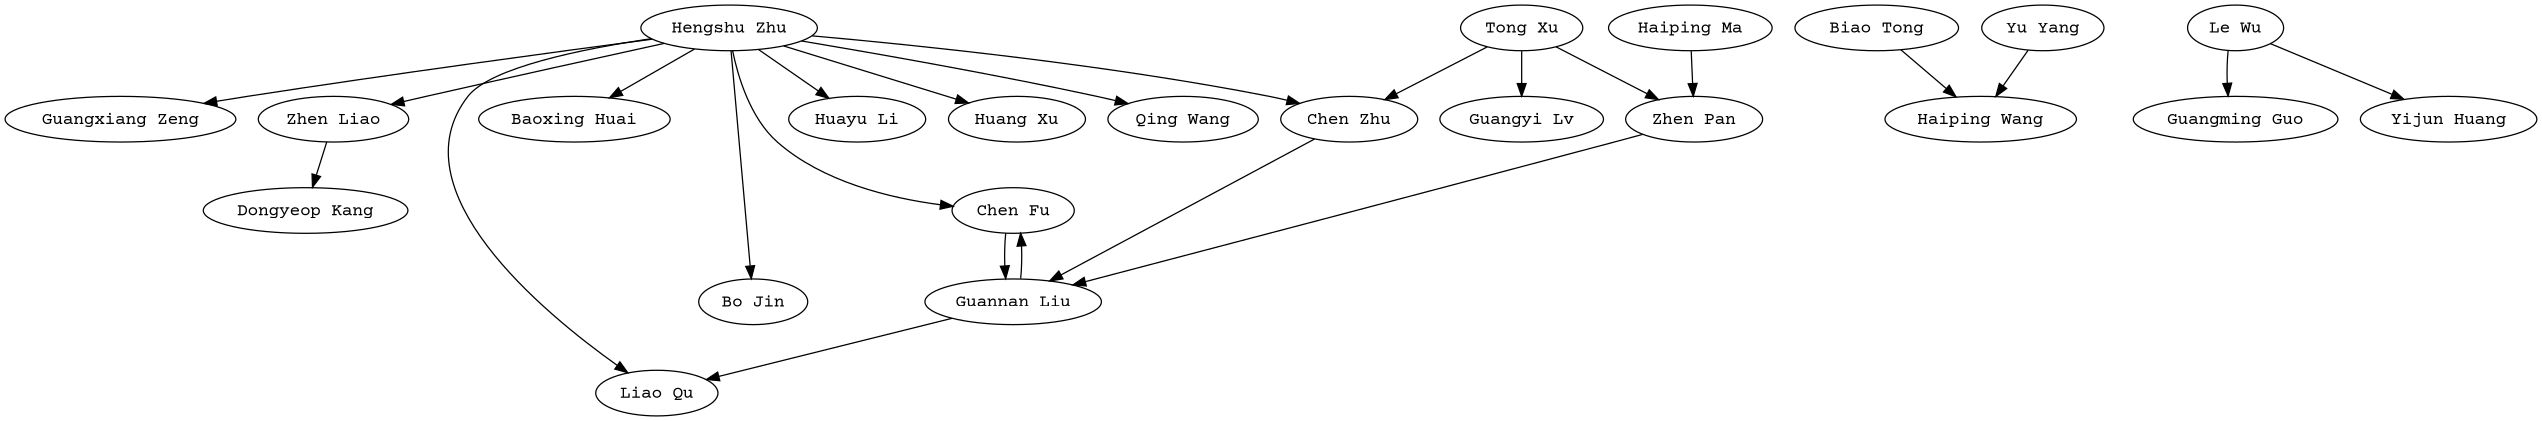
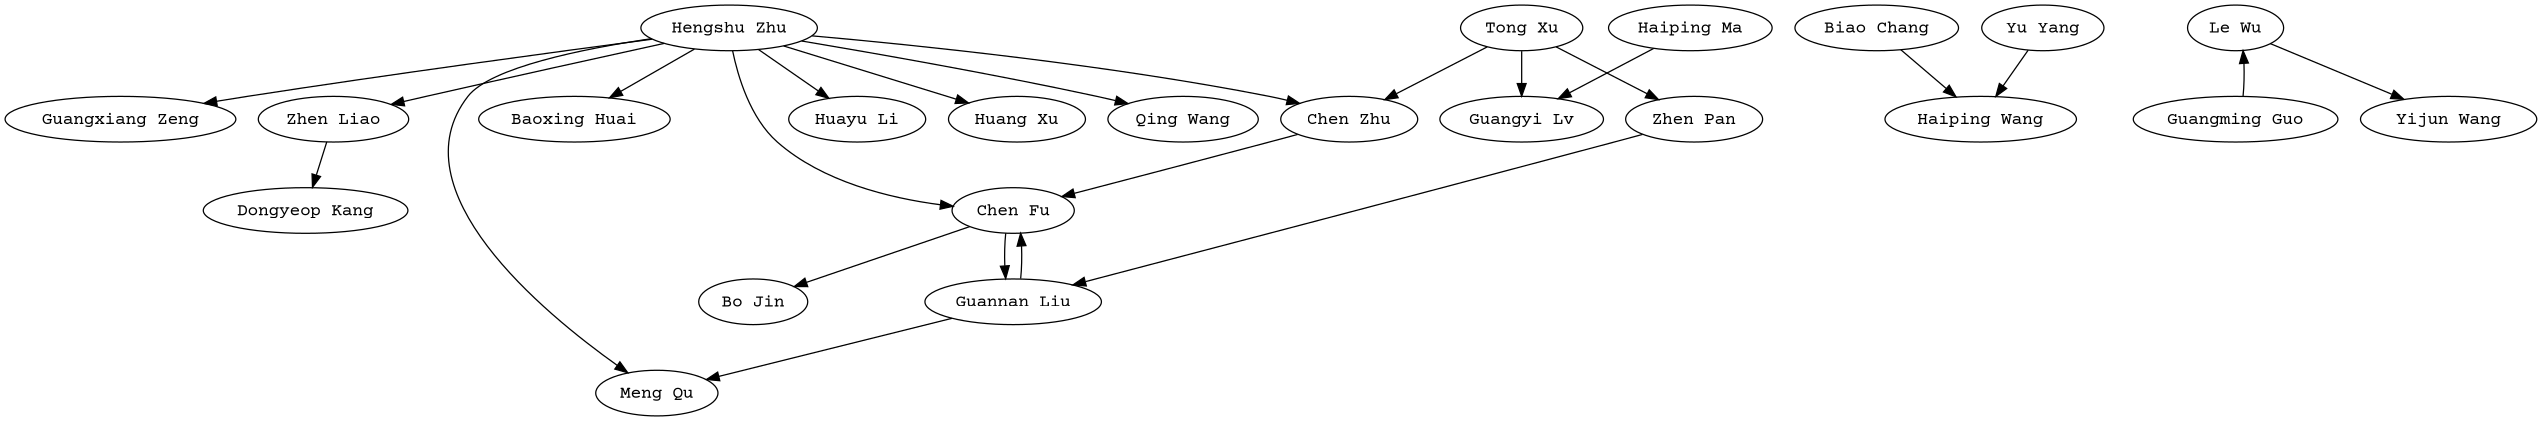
node "Biao Tong": label "Biao Tong" -> "Biao Chang"
edge "Haiping Ma" -> "Zhen Pan": now "Haiping Ma" -> "Guangyi Lv"
edge "Le Wu" -> "Guangming Guo": reversed
node "Yijun Huang": label "Yijun Huang" -> "Yijun Wang"
edge "Hengshu Zhu" -> "Bo Jin": now "Chen Fu" -> "Bo Jin"
edge "Chen Zhu" -> "Guannan Liu": now "Chen Zhu" -> "Chen Fu"
node "Liao Qu": label "Liao Qu" -> "Meng Qu"
